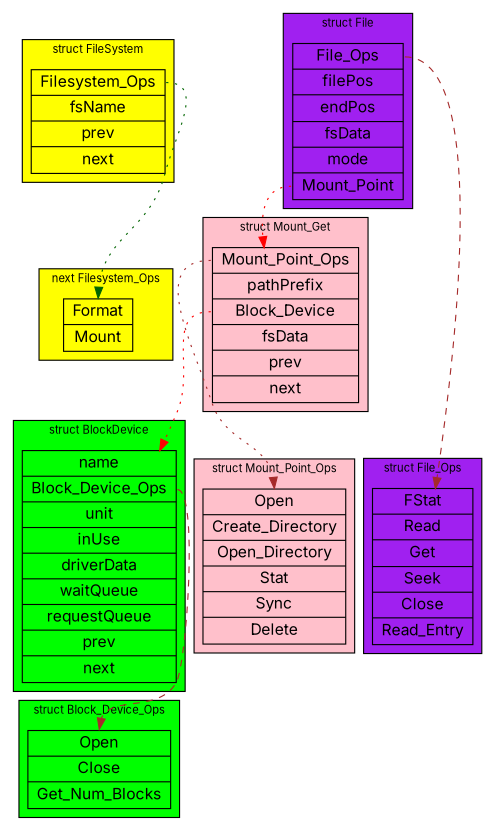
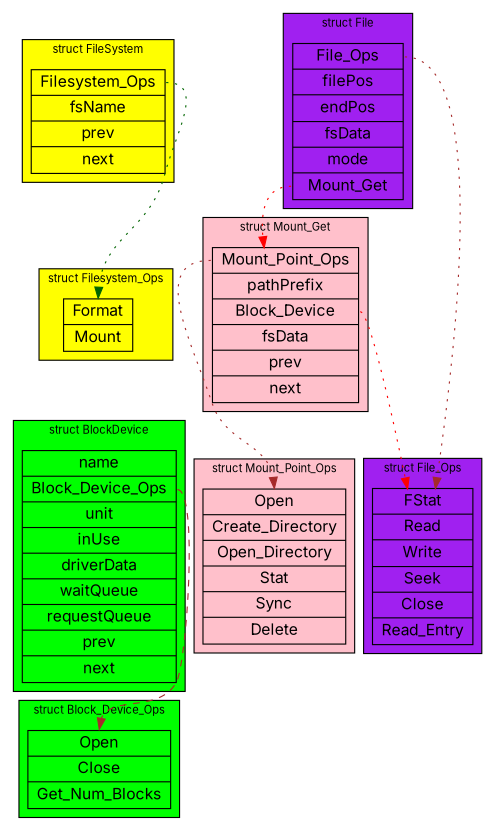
node "File_Ops": text "Mount_Point" -> "Mount_Get"
edge "File_Ops" -> "FStat": style dashed -> dotted
cluster "next Filesystem_Ops": label "next Filesystem_Ops" -> "struct Filesystem_Ops"
edge "Mount_Point_Ops" -> "name": now "Mount_Point_Ops" -> "FStat"
node "FStat": text "Get" -> "Write"
